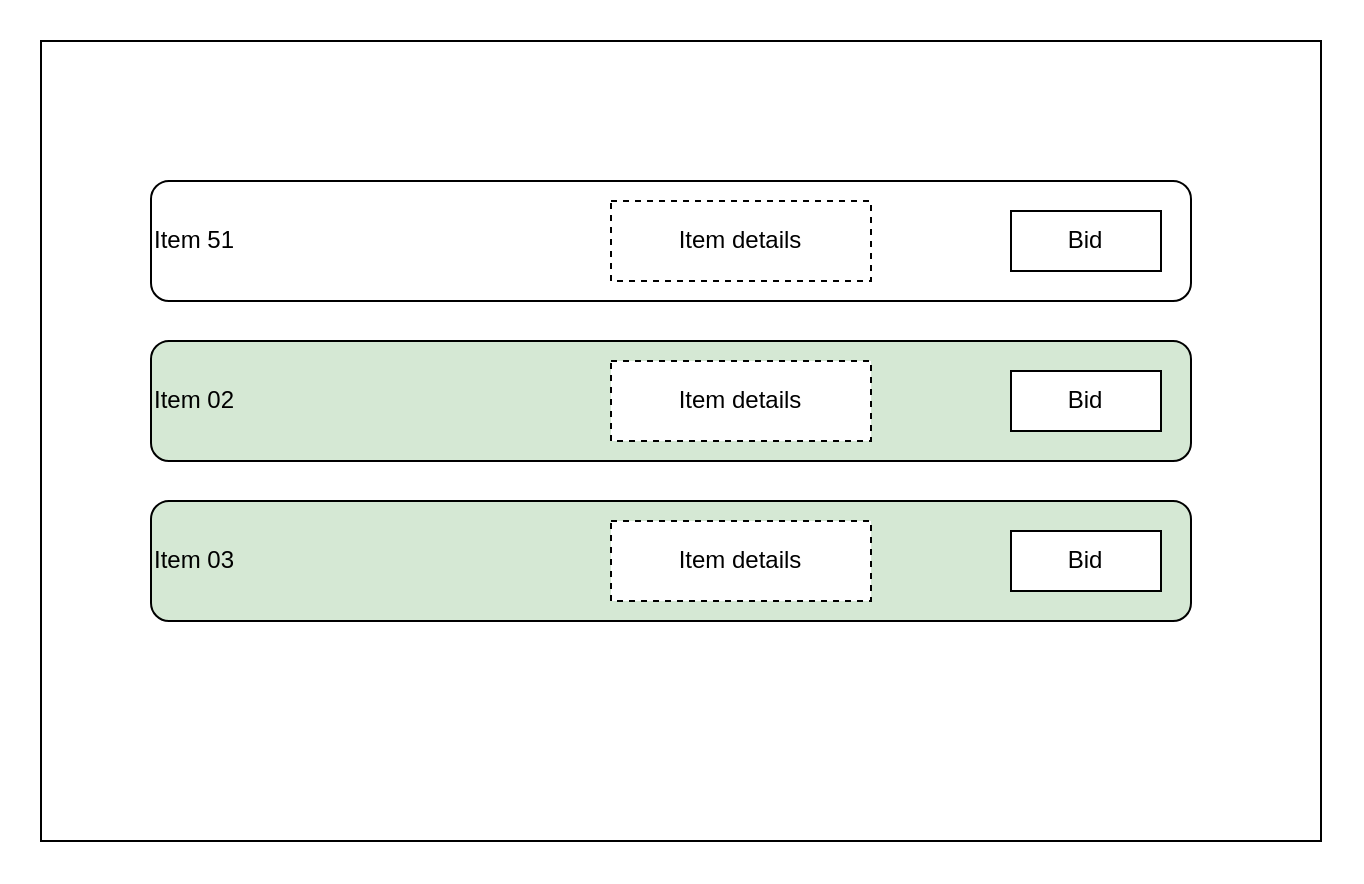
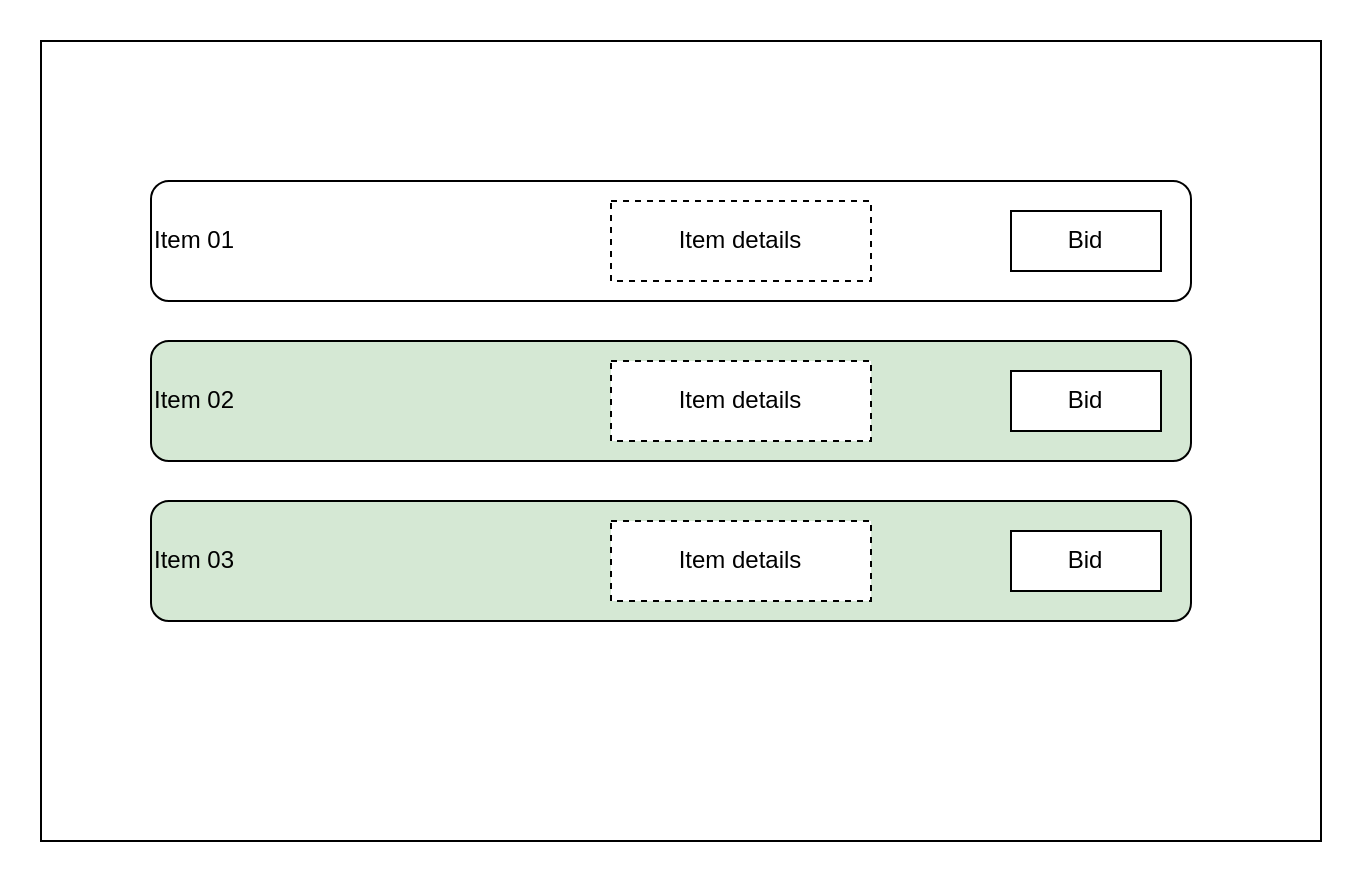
node "Item 51": label "Item 51" -> "Item 01"
